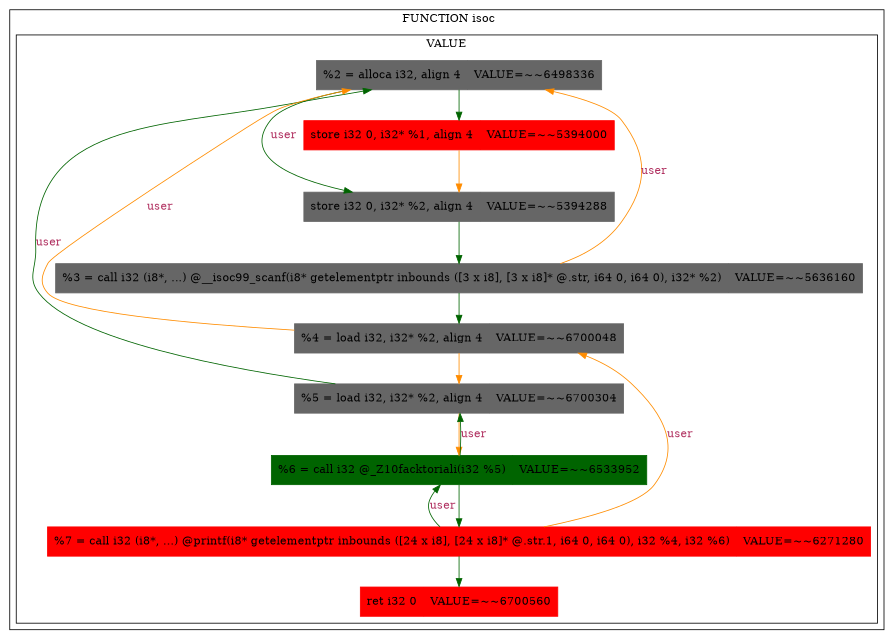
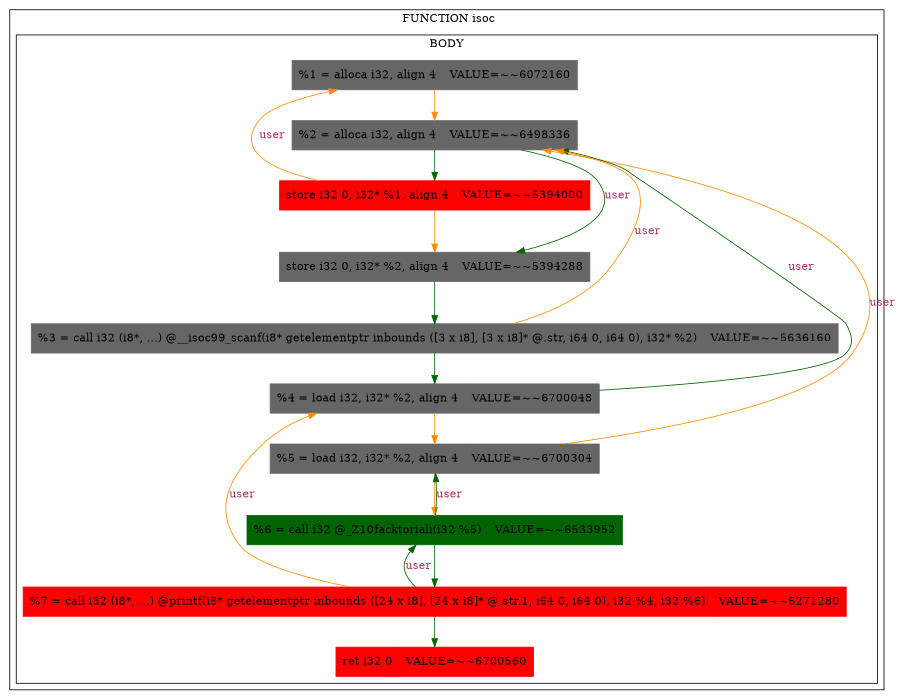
cluster " VALUE ": label " VALUE " -> " BODY "
node "%1 = alloca i32, align 4": added
edge "%5 = load i32, i32* %2, align 4" -> "%2 = alloca i32, align 4": color darkgreen -> darkorange
edge "%4 = load i32, i32* %2, align 4" -> "%2 = alloca i32, align 4": color darkorange -> darkgreen
